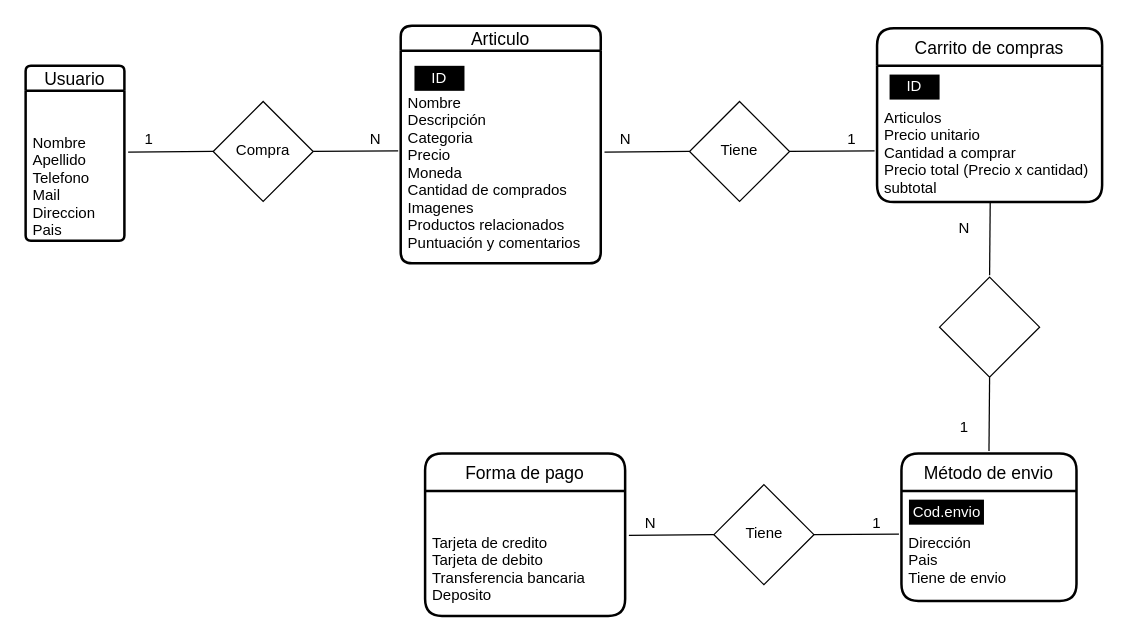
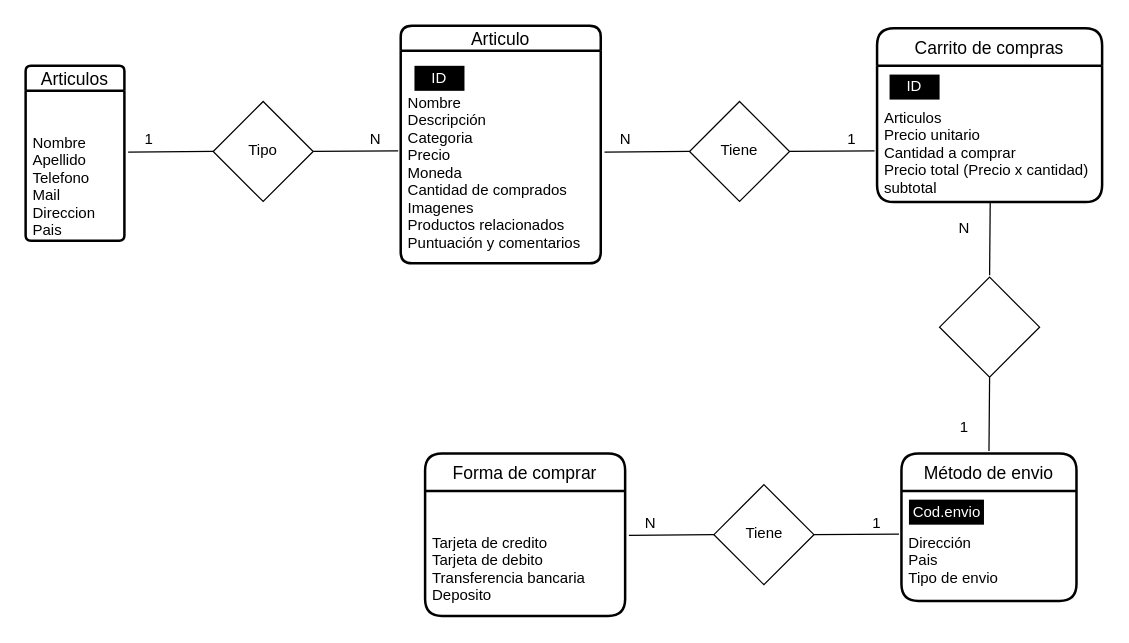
node "Usuario": label "Usuario" -> "Articulos"
node "Compra": label "Compra" -> "Tipo"
node "Forma de pago": label "Forma de pago" -> "Forma de comprar"
node "Dirección Pais Tiene de envio": label "Dirección Pais Tiene de envio" -> "Dirección Pais Tipo de envio"
